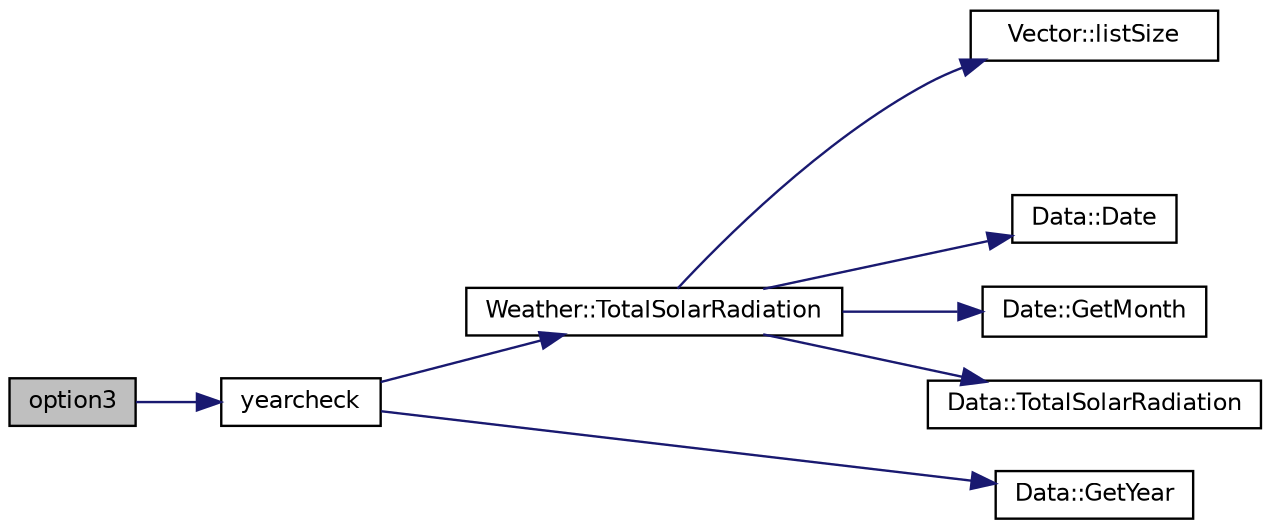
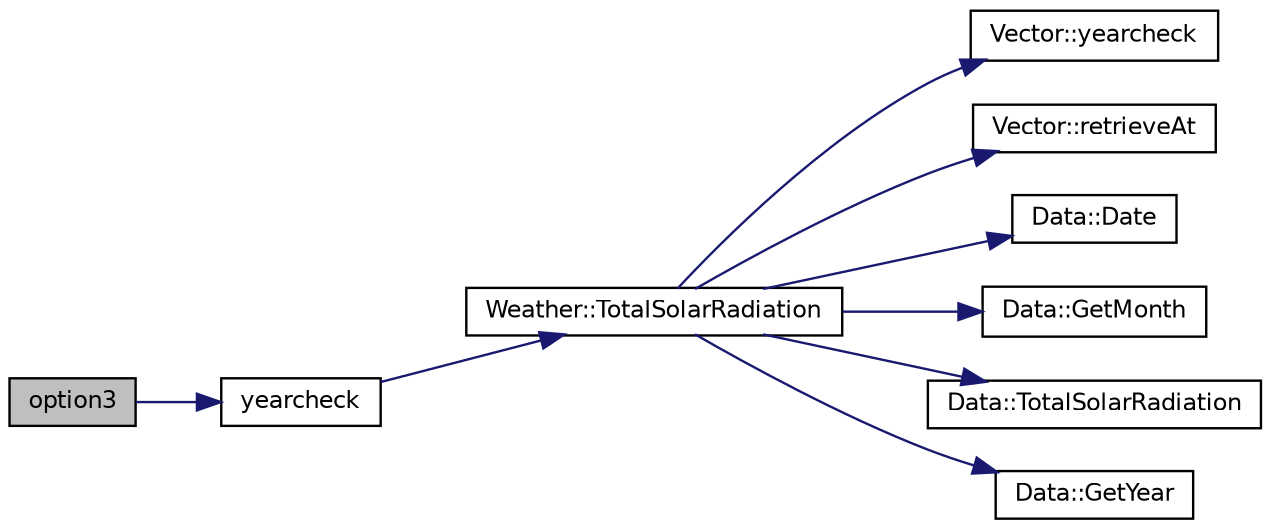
node "Vector::listSize": label "Vector::listSize" -> "Vector::yearcheck"
node "Vector::retrieveAt": added
node "Date::GetMonth": label "Date::GetMonth" -> "Data::GetMonth"
edge "yearcheck" -> "Data::GetYear": now "Weather::TotalSolarRadiation" -> "Data::GetYear"
